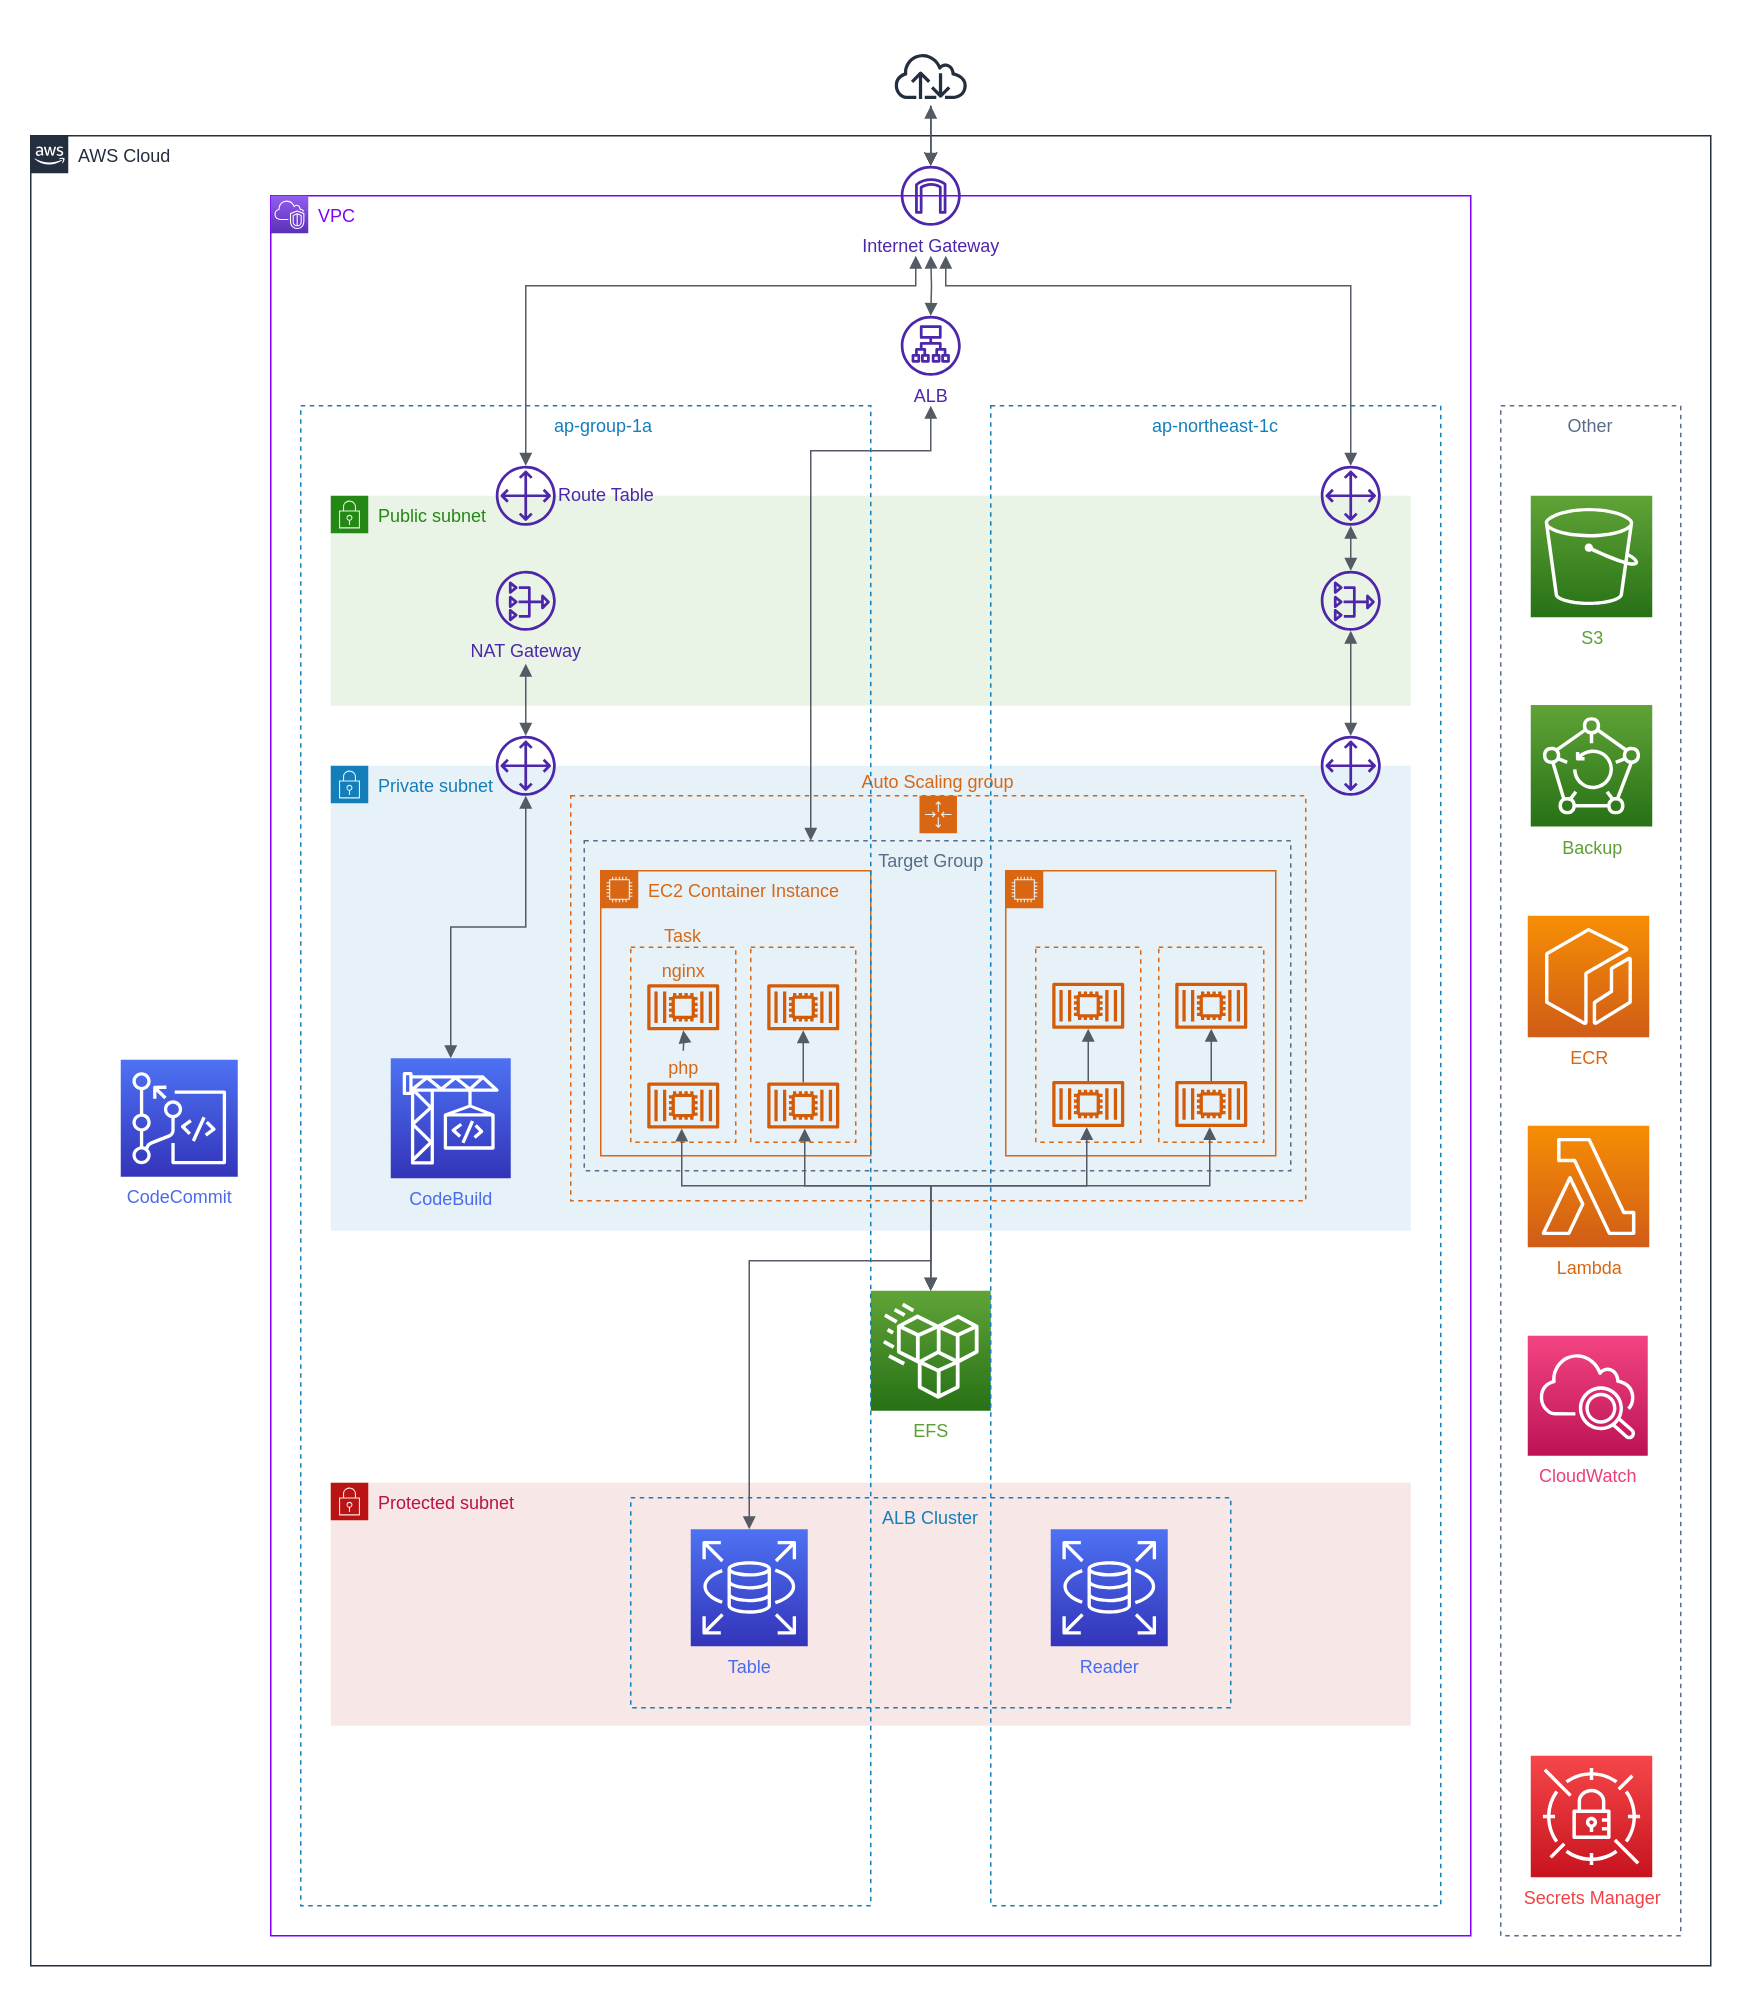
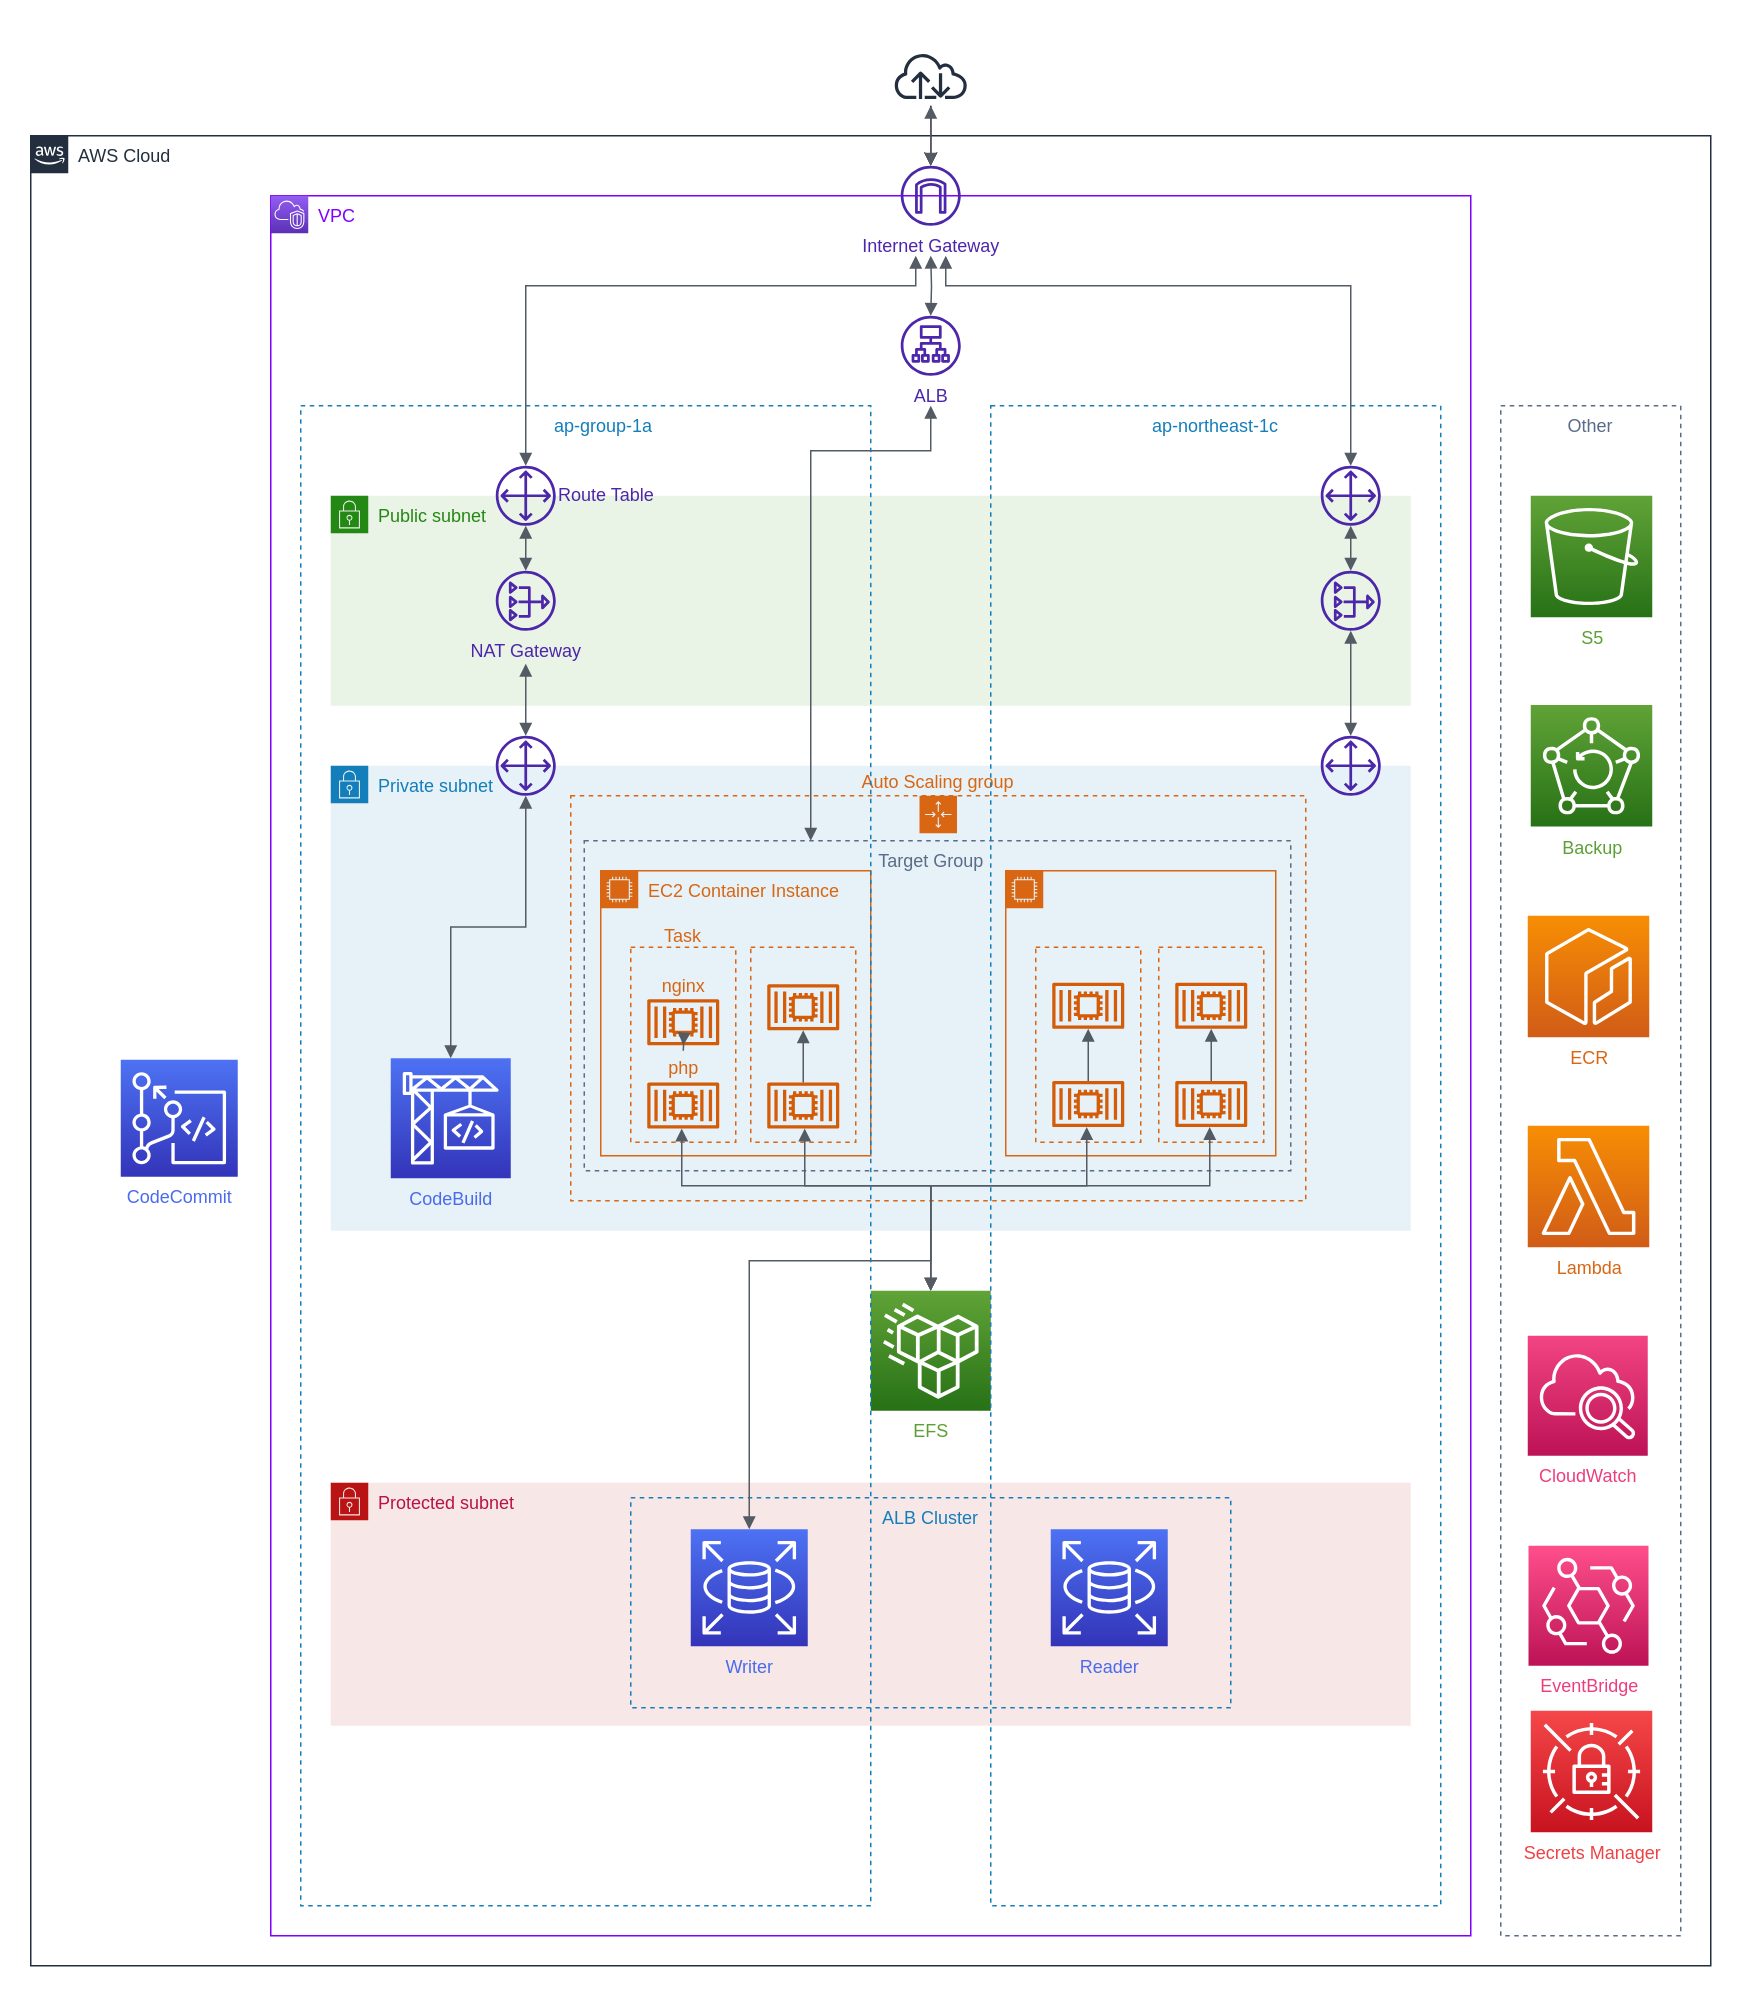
edge "Route Table" -- "NAT Gateway": added
node "S3": label "S3" -> "S5"
node "nginx": moved (683, 1007) -> (683, 1022)
node "EventBridge": added
node "Table": label "Table" -> "Writer"
node "Secrets Manager": moved (1592, 1817) -> (1592, 1772)
